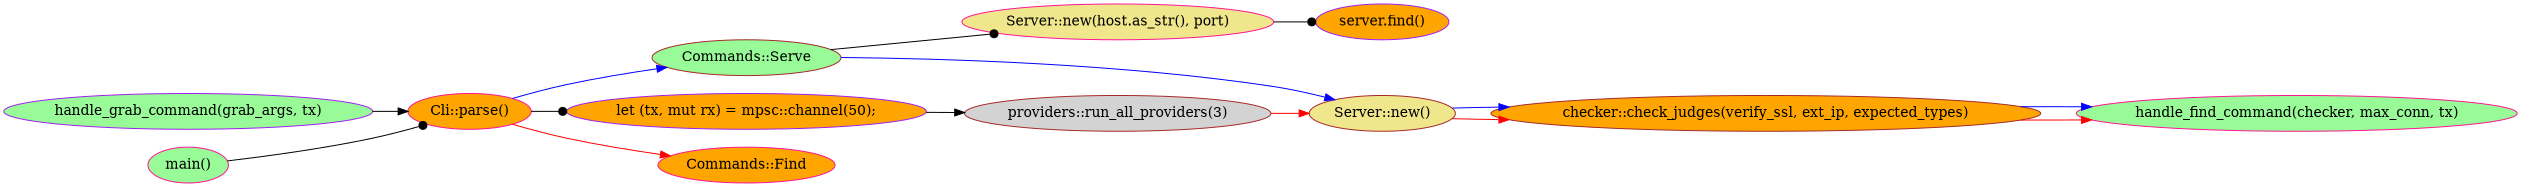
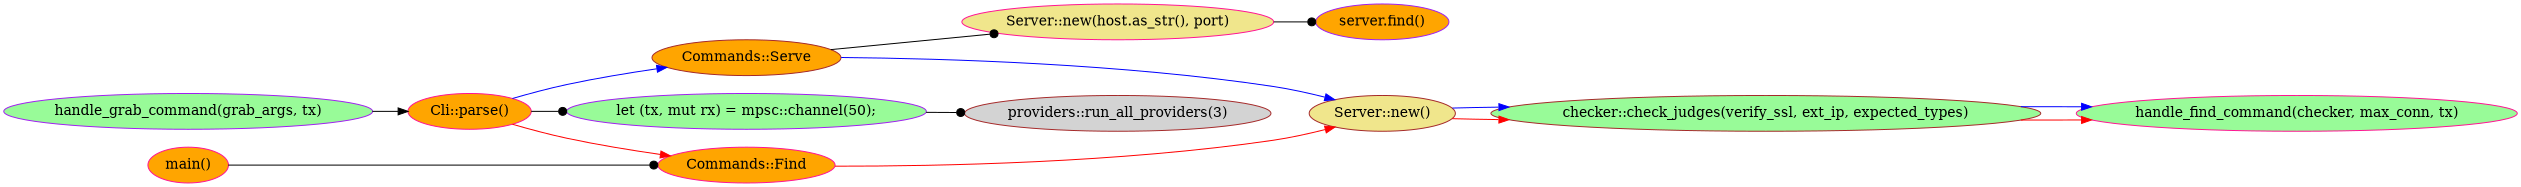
node "Commands::Serve": fillcolor palegreen -> orange
node "let (tx, mut rx) = mpsc::channel(50);": fillcolor orange -> palegreen
edge "let (tx, mut rx) = mpsc::channel(50);" -> "providers::run_all_providers(3)": arrowhead normal -> dot
edge "providers::run_all_providers(3)" -> "Server::new()": now "Commands::Find" -> "Server::new()"
node "checker::check_judges(verify_ssl, ext_ip, expected_types)": fillcolor orange -> palegreen
edge "main()" -> "Cli::parse()": now "main()" -> "Commands::Find"
node "main()": fillcolor palegreen -> orange
